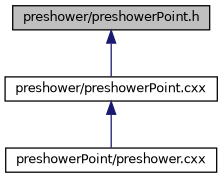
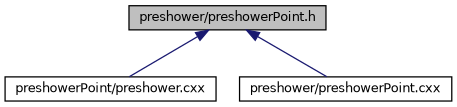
edge "preshowerPoint/preshower.cxx" -> "preshower/preshowerPoint.cxx": now "preshowerPoint/preshower.cxx" -> "preshower/preshowerPoint.h"
